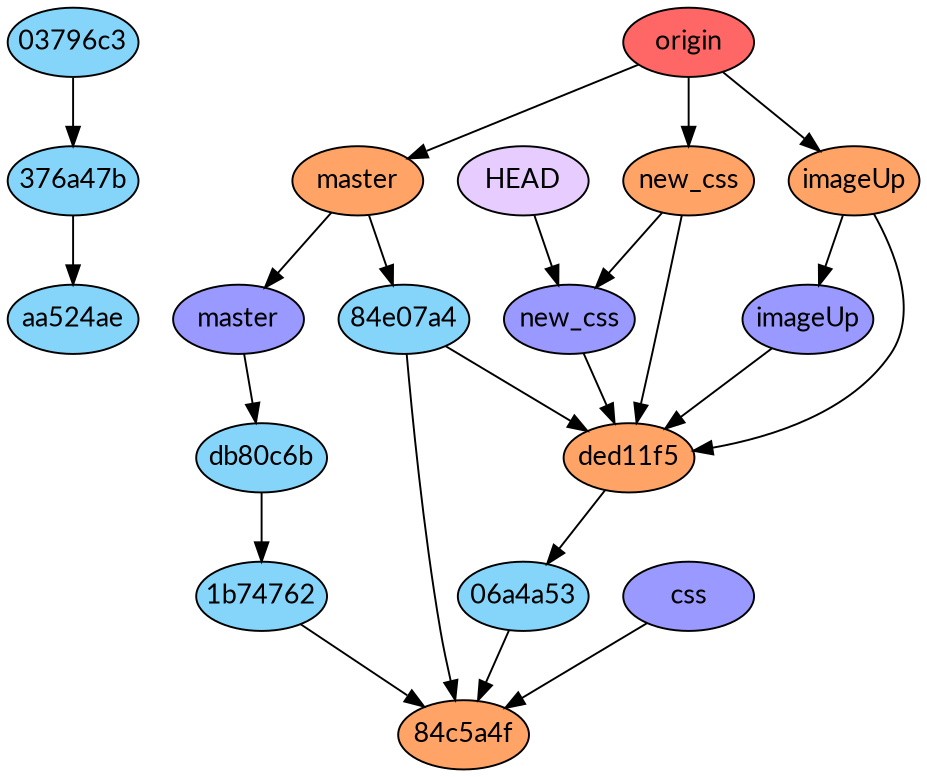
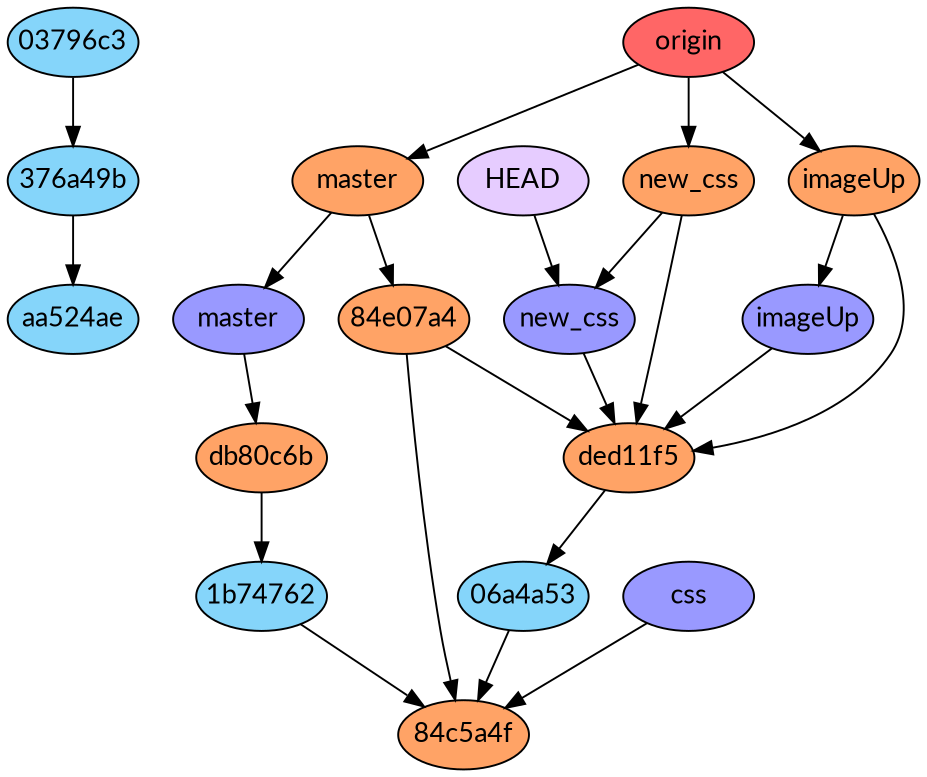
node "376a47b": label "376a47b" -> "376a49b"
node "84e07a4": fillcolor #85d5fa -> #ffa366
node "db80c6b": fillcolor #85d5fa -> #ffa366
